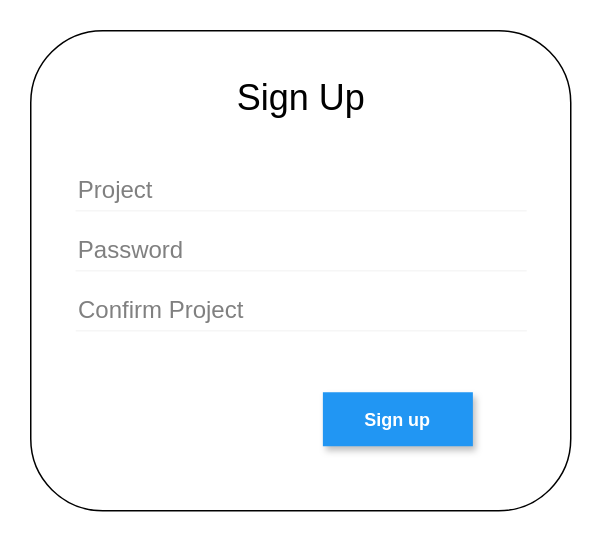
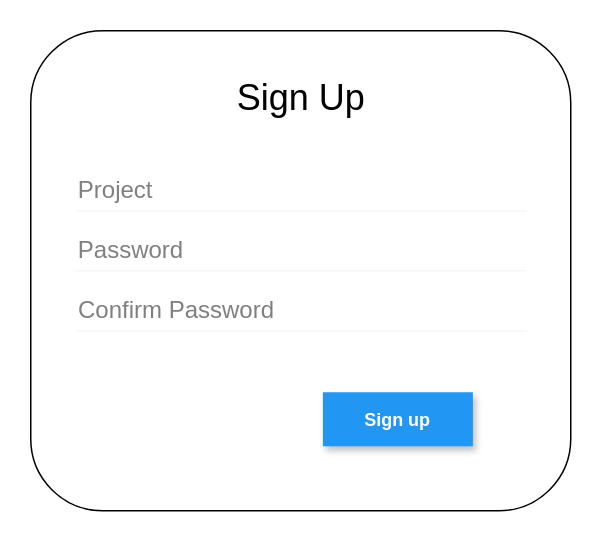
node "Confirm Project": label "Confirm Project" -> "Confirm Password"
